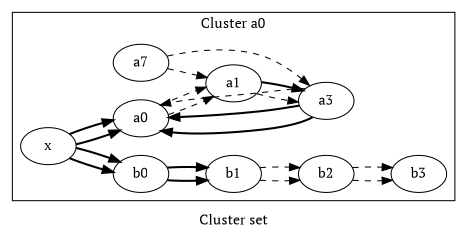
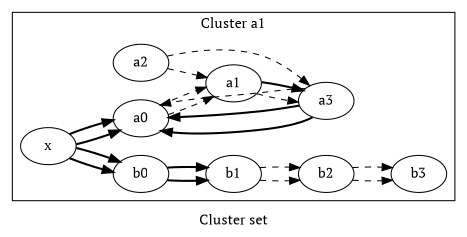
cluster "Cluster a0": label "Cluster a0" -> "Cluster a1"
node "a7": label "a7" -> "a2"
